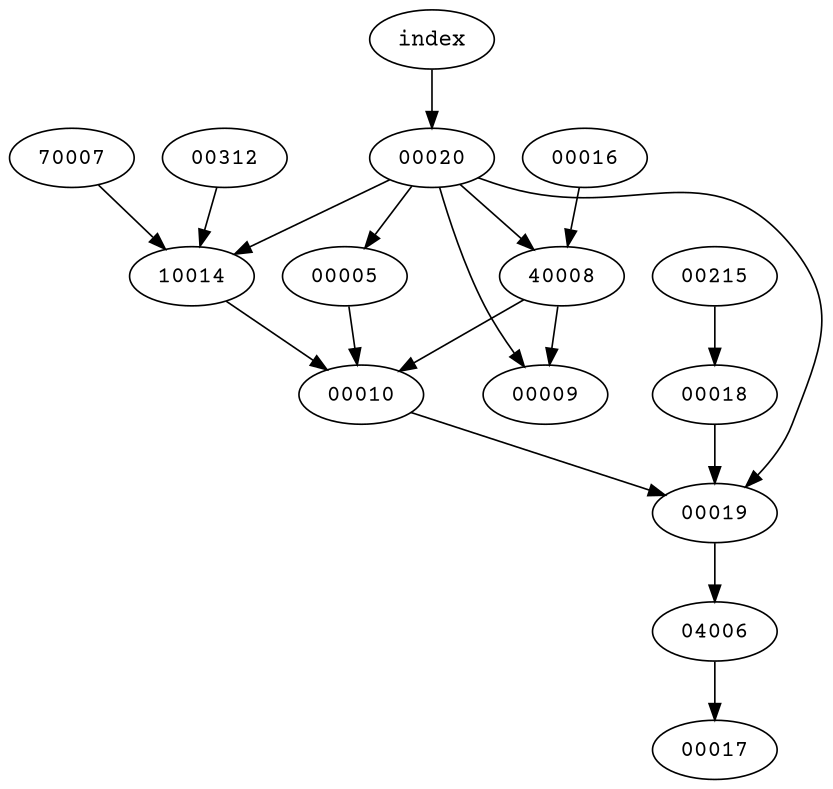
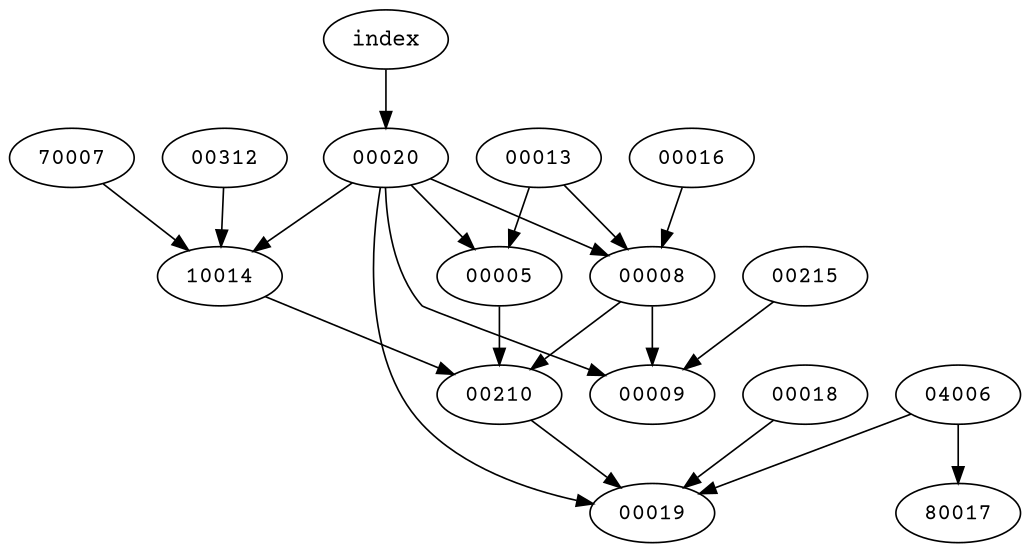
node "00013": added
node "40008": label "40008" -> "00008"
edge "00215" -> "00018": now "00215" -> "00009"
node "00010": label "00010" -> "00210"
edge "00019" -> "04006": reversed
node "00017": label "00017" -> "80017"
